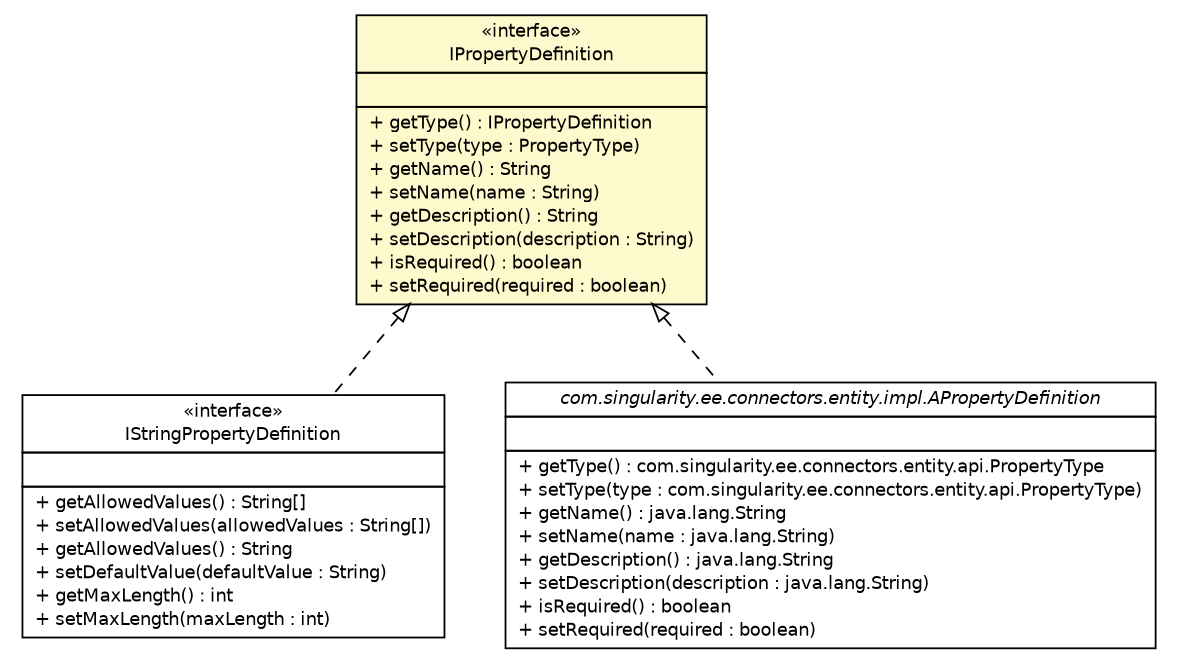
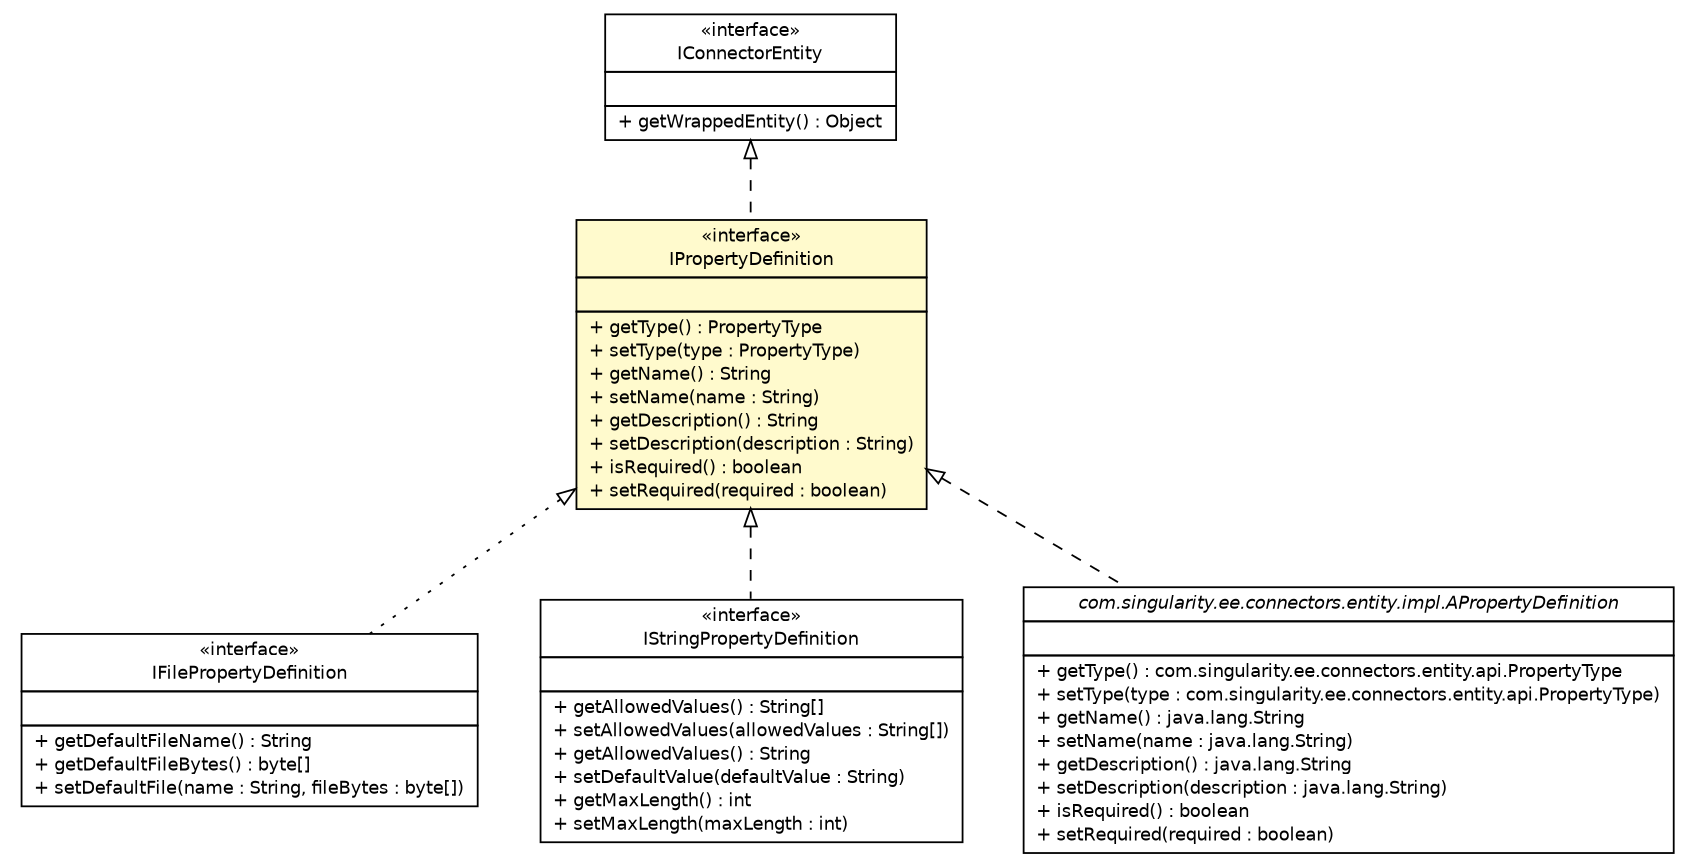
node "IConnectorEntity": added
node "IPropertyDefinition": text "+ getType() : IPropertyDefinition" -> "+ getType() : PropertyType"
node "IFilePropertyDefinition": added
